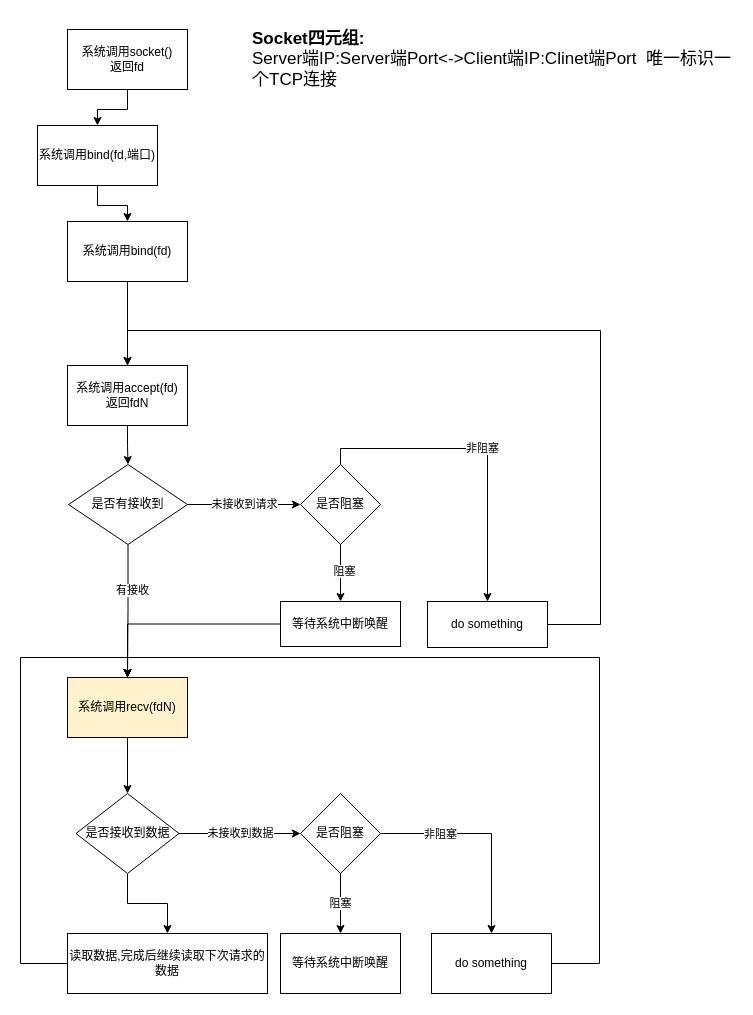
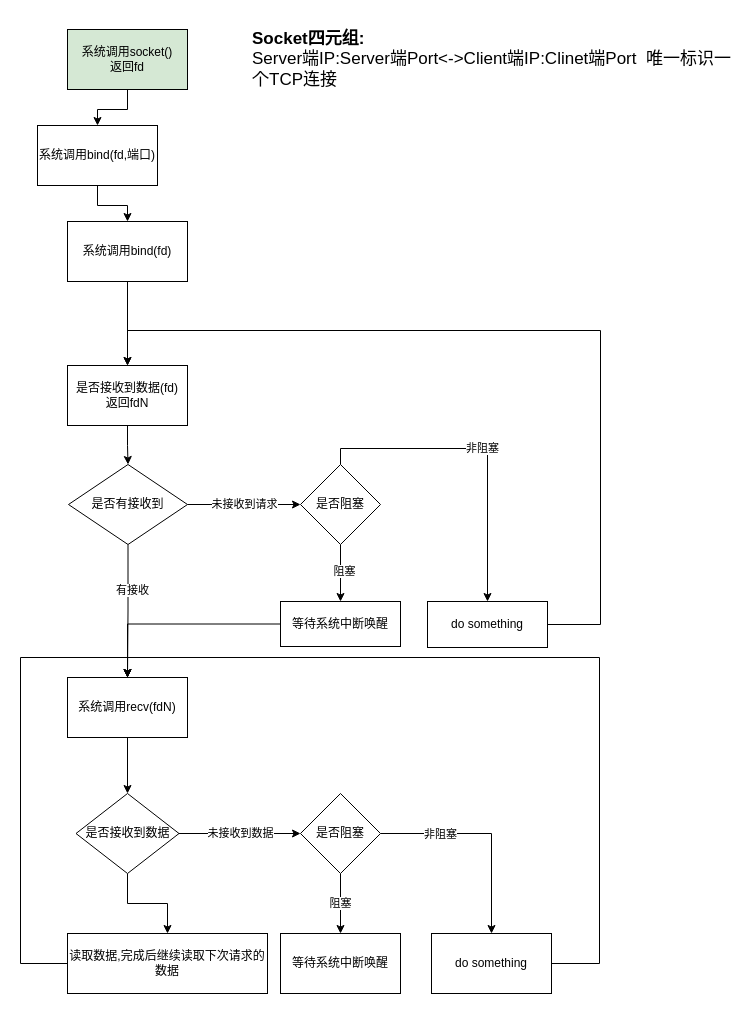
node "系统调用socket() 返回fd": fillcolor #ffffff -> #d5e8d4
node "系统调用accept(fd) 返回fdN": label "系统调用accept(fd) 返回fdN" -> "是否接收到数据(fd) 返回fdN"
node "系统调用recv(fdN)": fillcolor #fff2cc -> #ffffff
